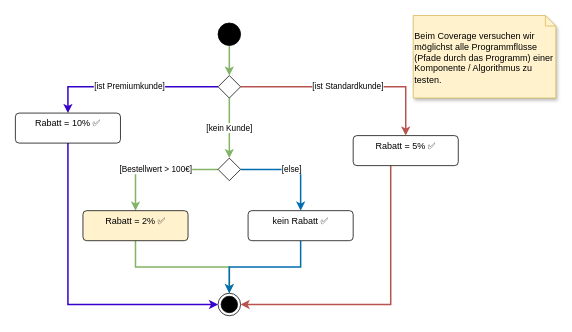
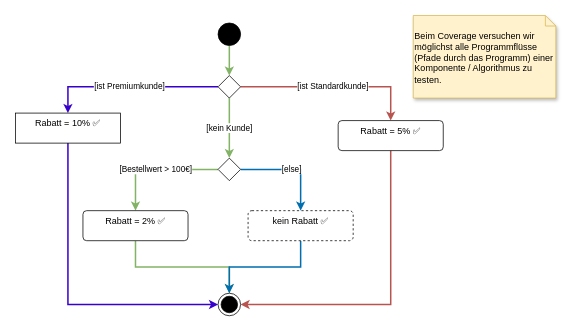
node "Rabatt = 10% ✅": shape rounded rectangle -> rectangle
node "Rabatt = 5% ✅": moved (405, 150) -> (390, 135)
node "Rabatt = 2% ✅": fillcolor #fff2cc -> #ffffff
node "kein Rabatt ✅": style solid -> dashed
